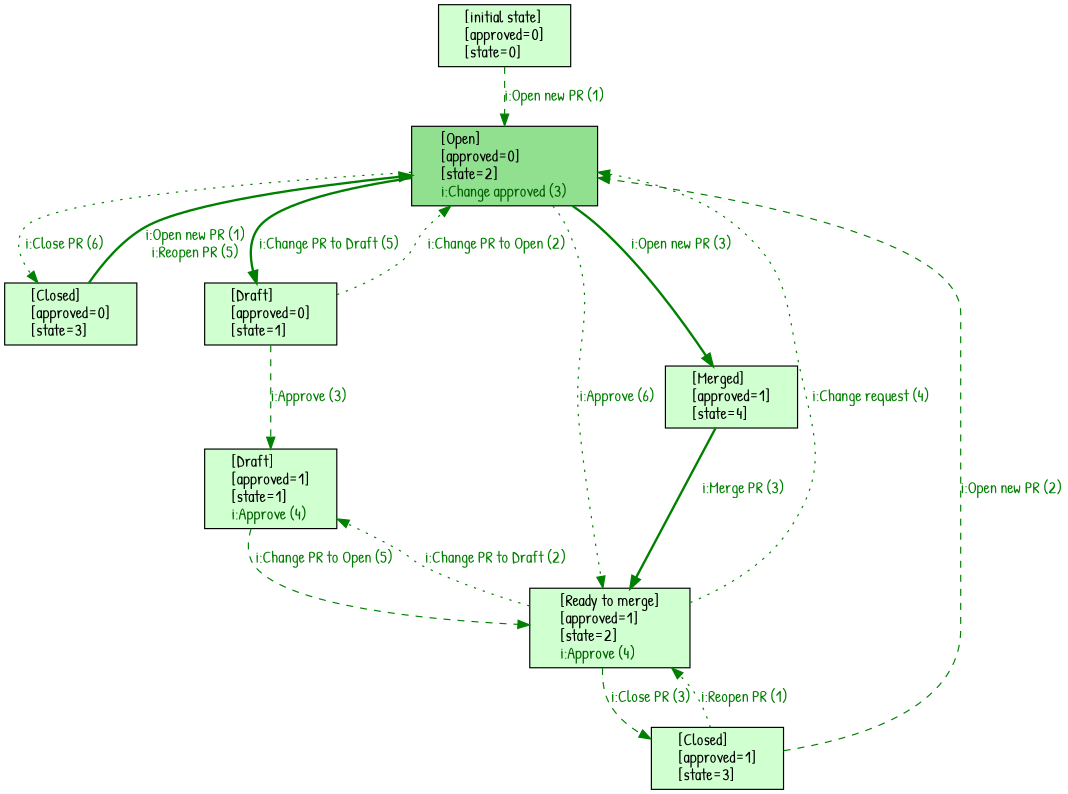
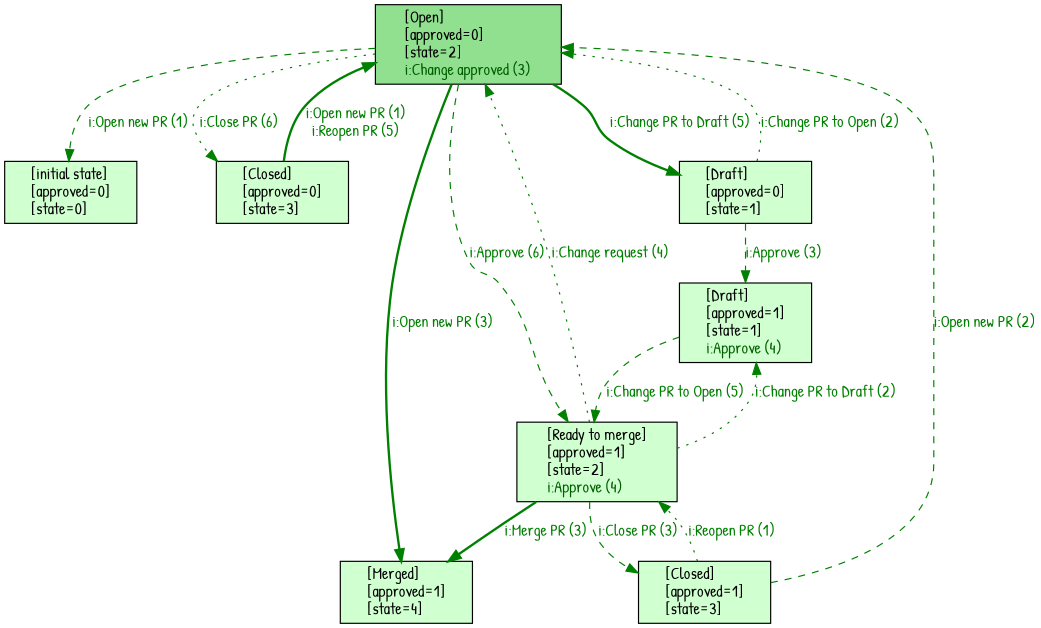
edge "[initial state]" -> "[Open]": reversed
edge "[Open]" -> "[Ready to merge]": style dotted -> dashed
edge "[Merged]" -> "[Ready to merge]": reversed
